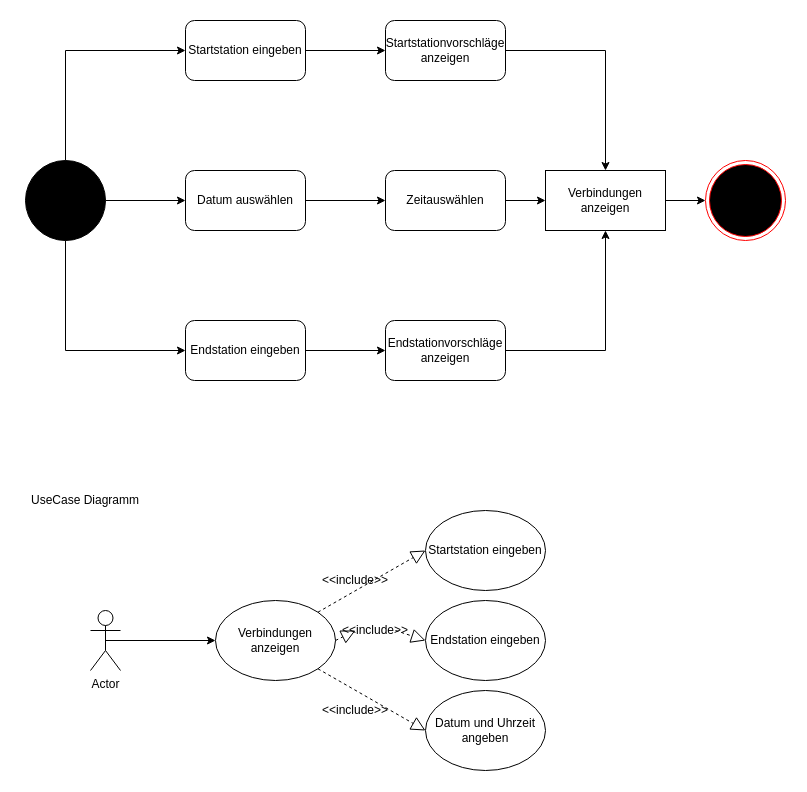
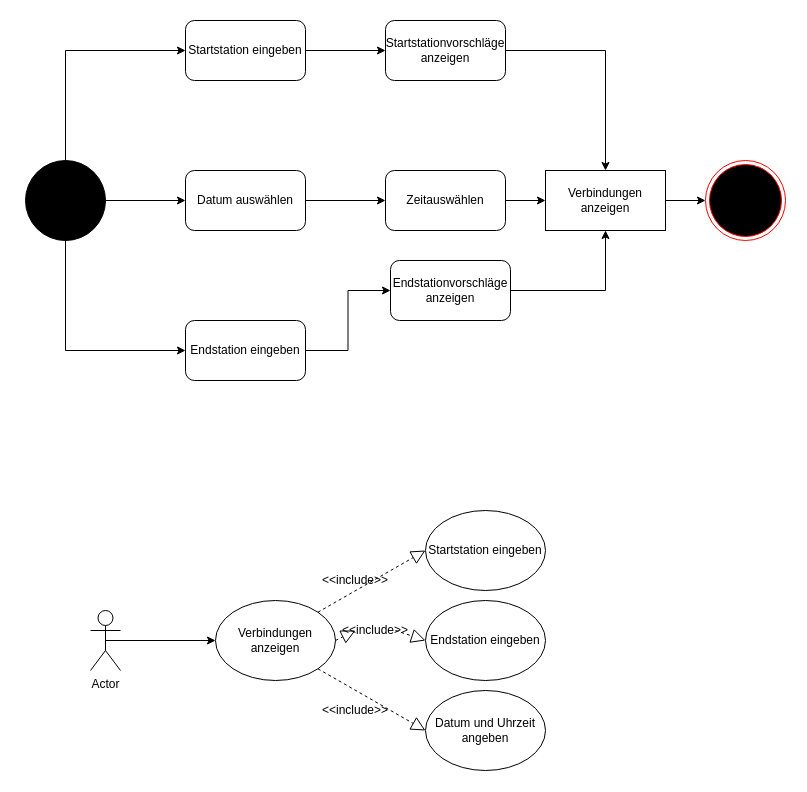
node "Endstationvorschläge anzeigen": moved (446, 351) -> (451, 291)
node "UseCase Diagramm": removed
